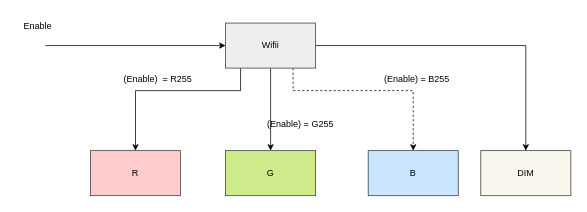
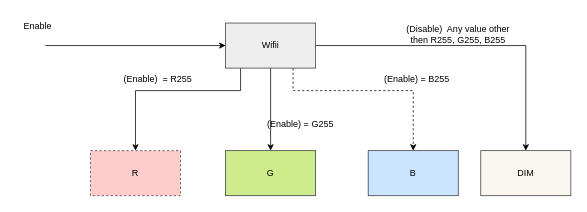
node "(Disable) Any value other then R255, G255, B255": added
node "R": style solid -> dashed
